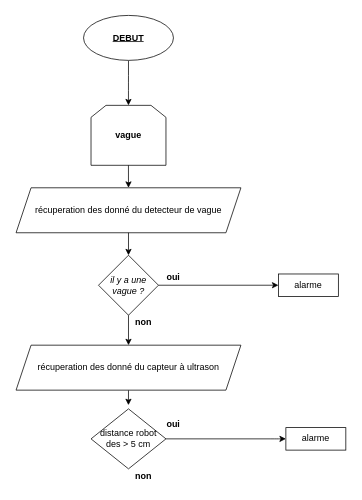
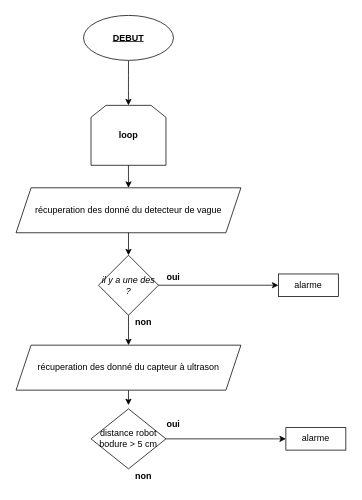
node "vague": label "vague" -> "loop"
node "il y a une vague ?": label "il y a une vague ?" -> "il y a une des ?"
node "distance robot des > 5 cm": label "distance robot des > 5 cm" -> "distance robot bodure > 5 cm"
